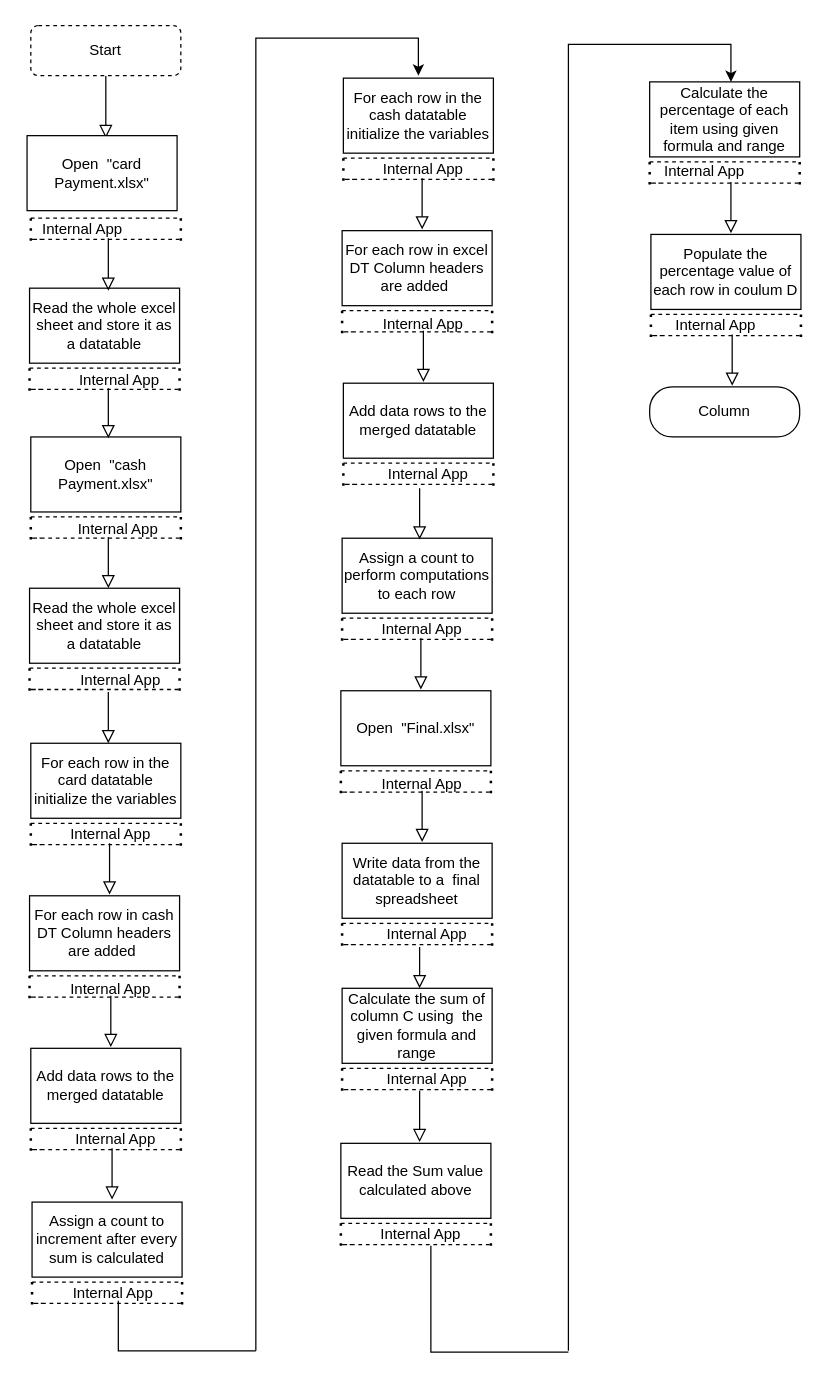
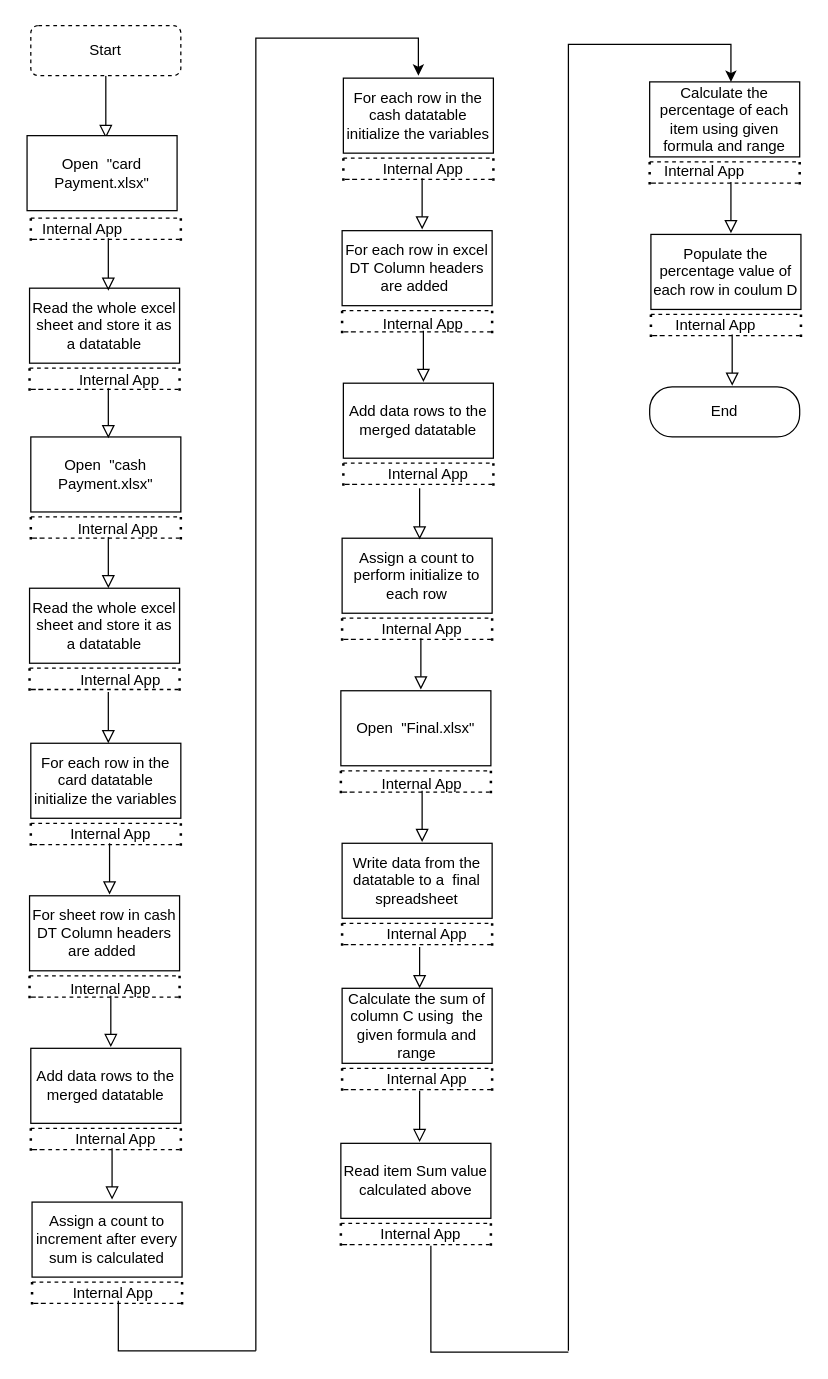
node "Column": label "Column" -> "End"
node "Assign a count to perform computations to each row": label "Assign a count to perform computations to each row" -> "Assign a count to perform initialize to each row"
node "For each row in cash DT Column headers are added": label "For each row in cash DT Column headers are added" -> "For sheet row in cash DT Column headers are added"
node "Read the Sum value calculated above": label "Read the Sum value calculated above" -> "Read item Sum value calculated above"
